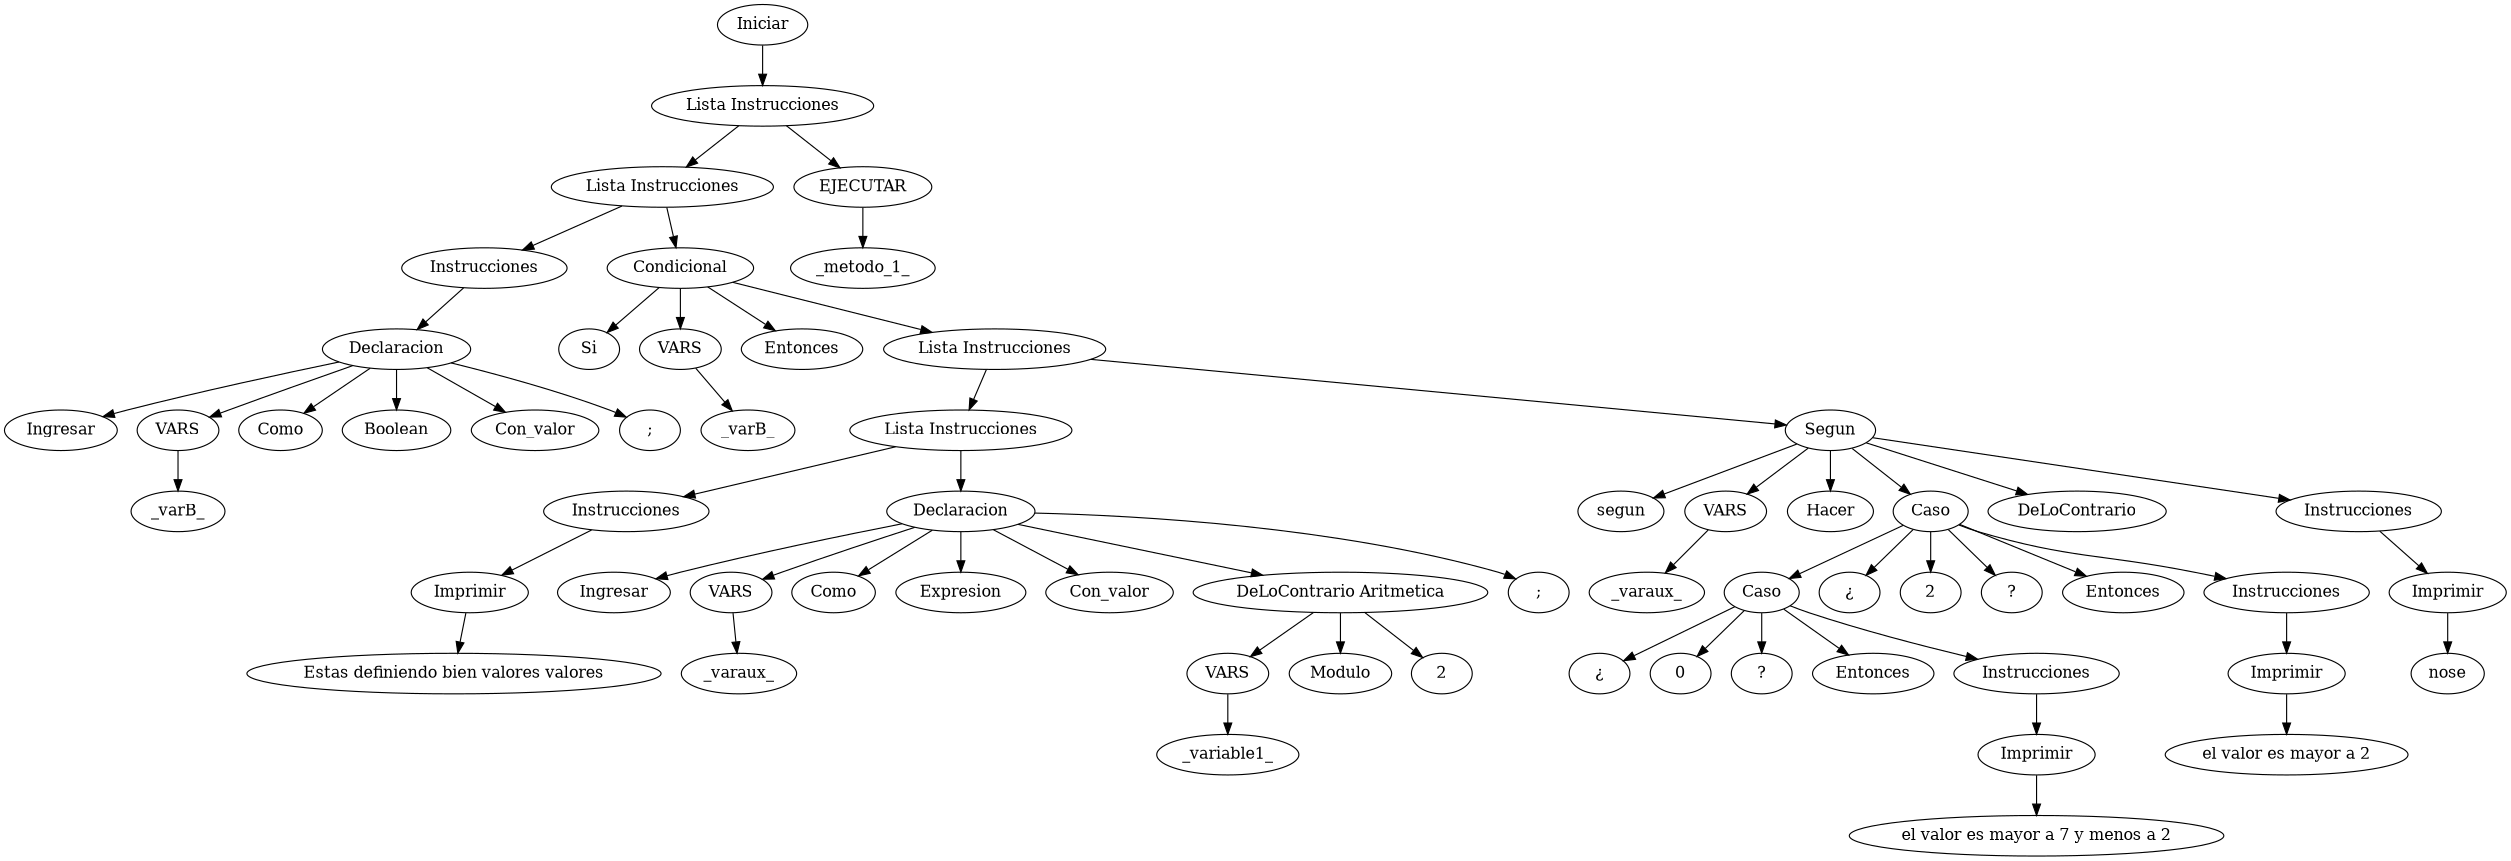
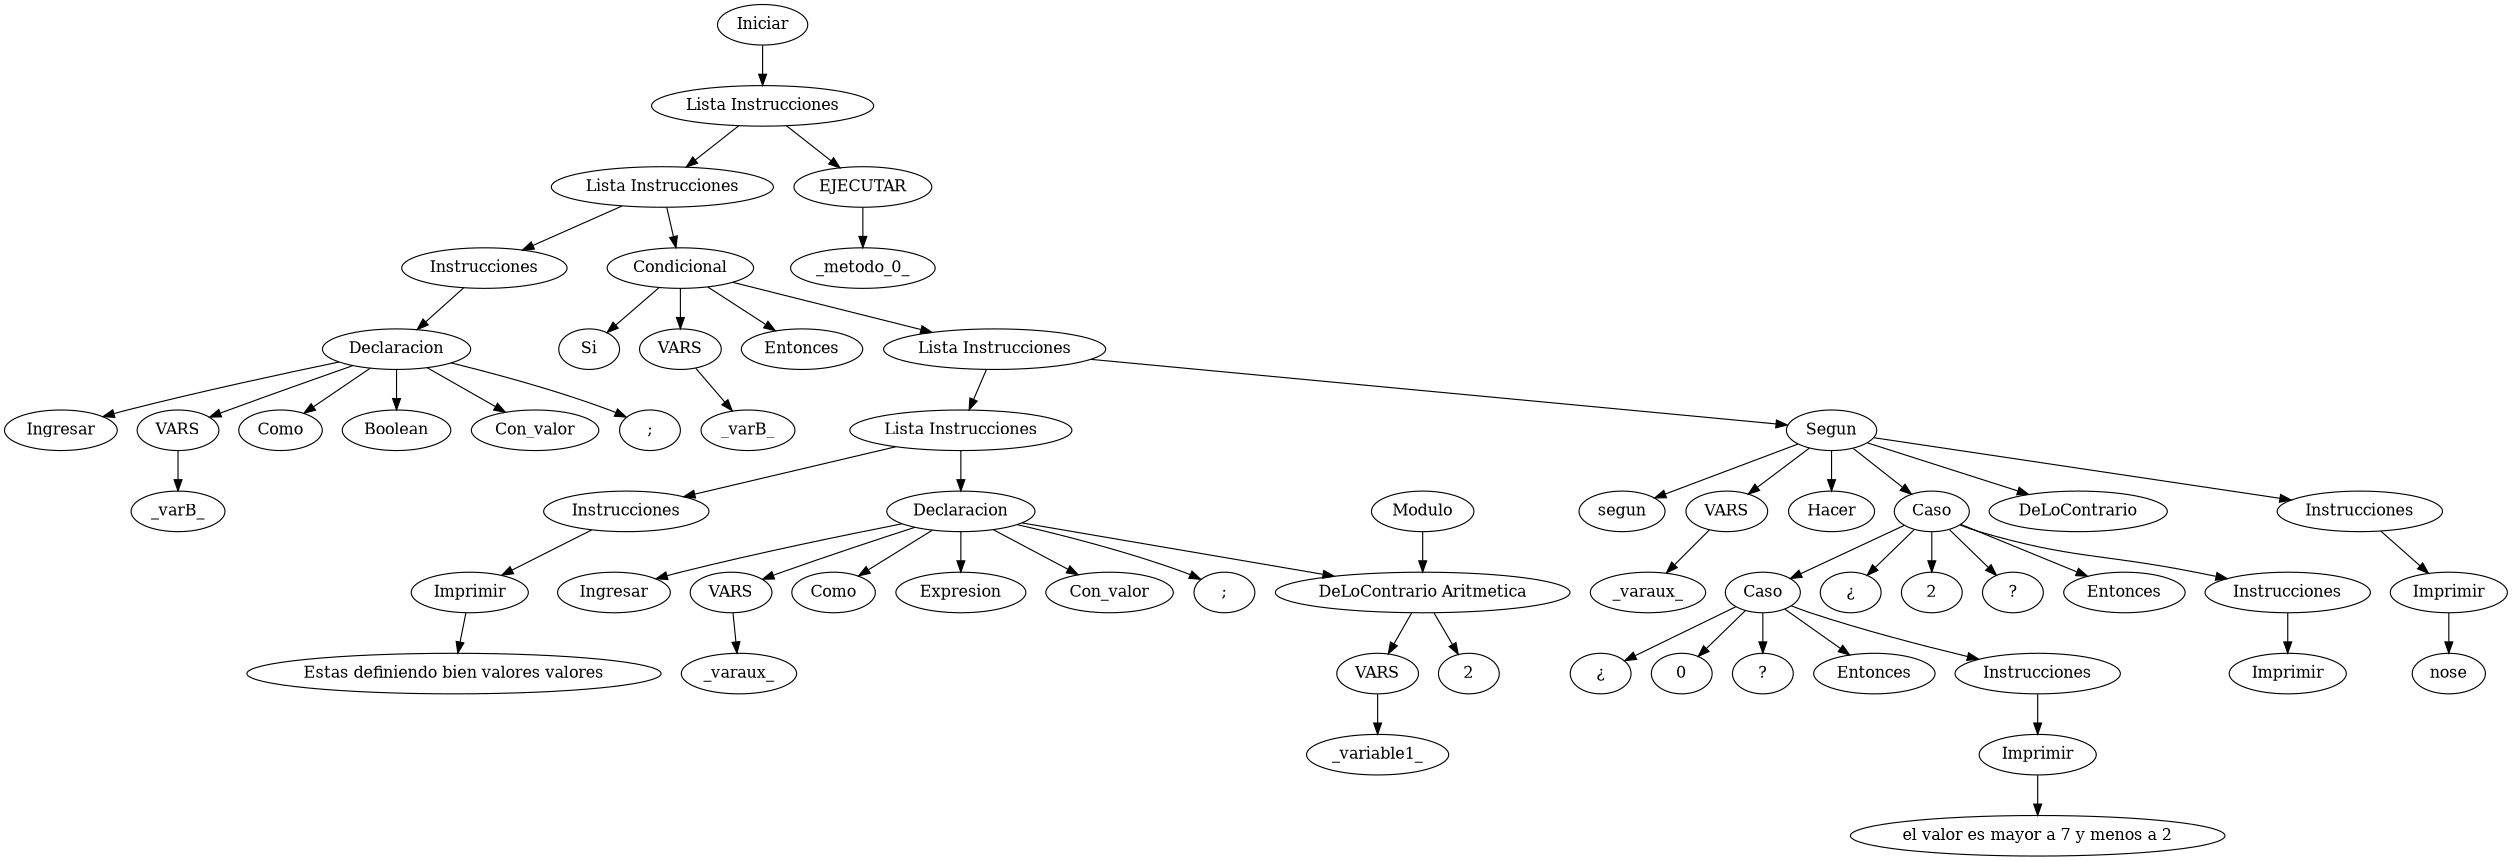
node "_metodo_1_": label "_metodo_1_" -> "_metodo_0_"
edge "DeLoContrario Aritmetica" -> "Modulo": reversed
node "el valor es mayor a 2": removed
